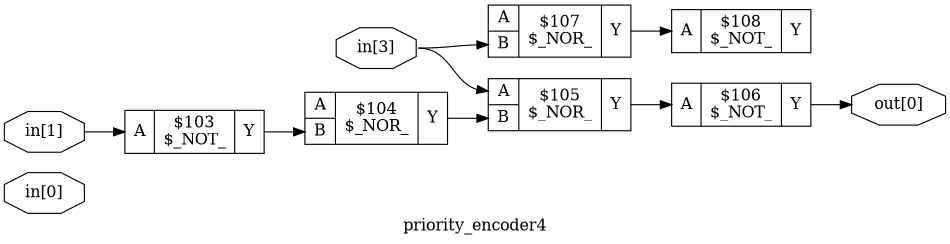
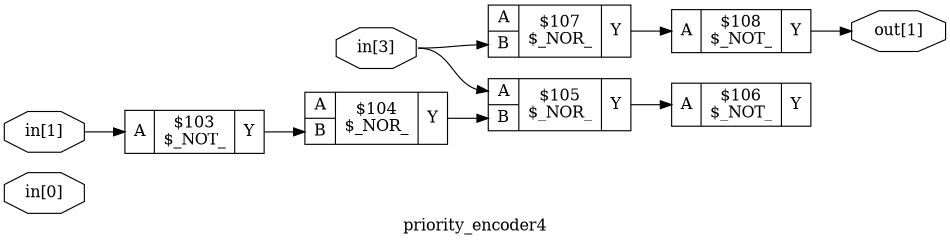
node "out[1]": added
node "out[0]": removed
